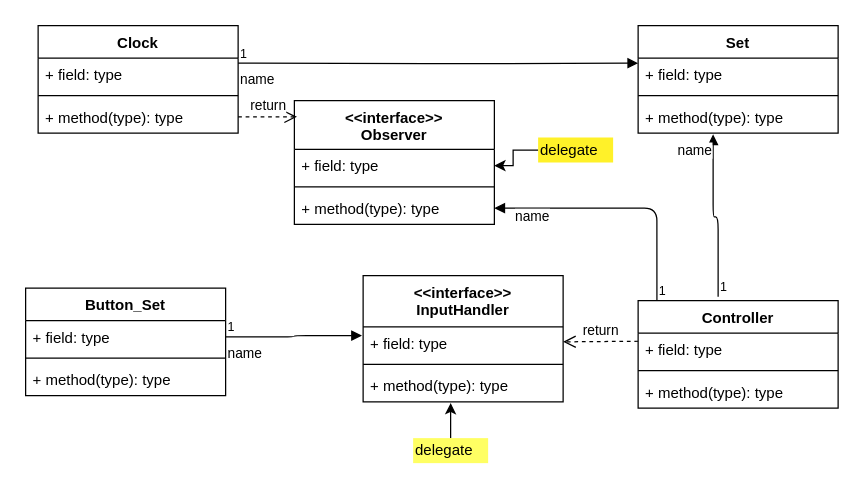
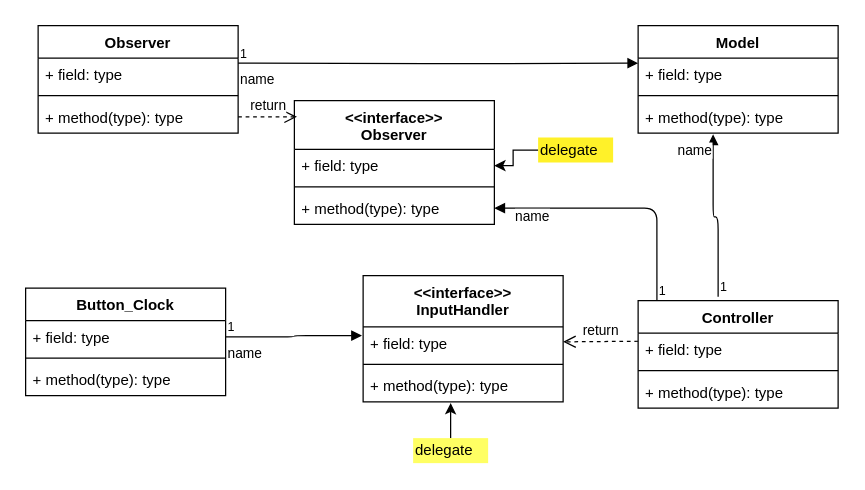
node "Clock": label "Clock" -> "Observer"
node "Set": label "Set" -> "Model"
node "Button_Set": label "Button_Set" -> "Button_Clock"
